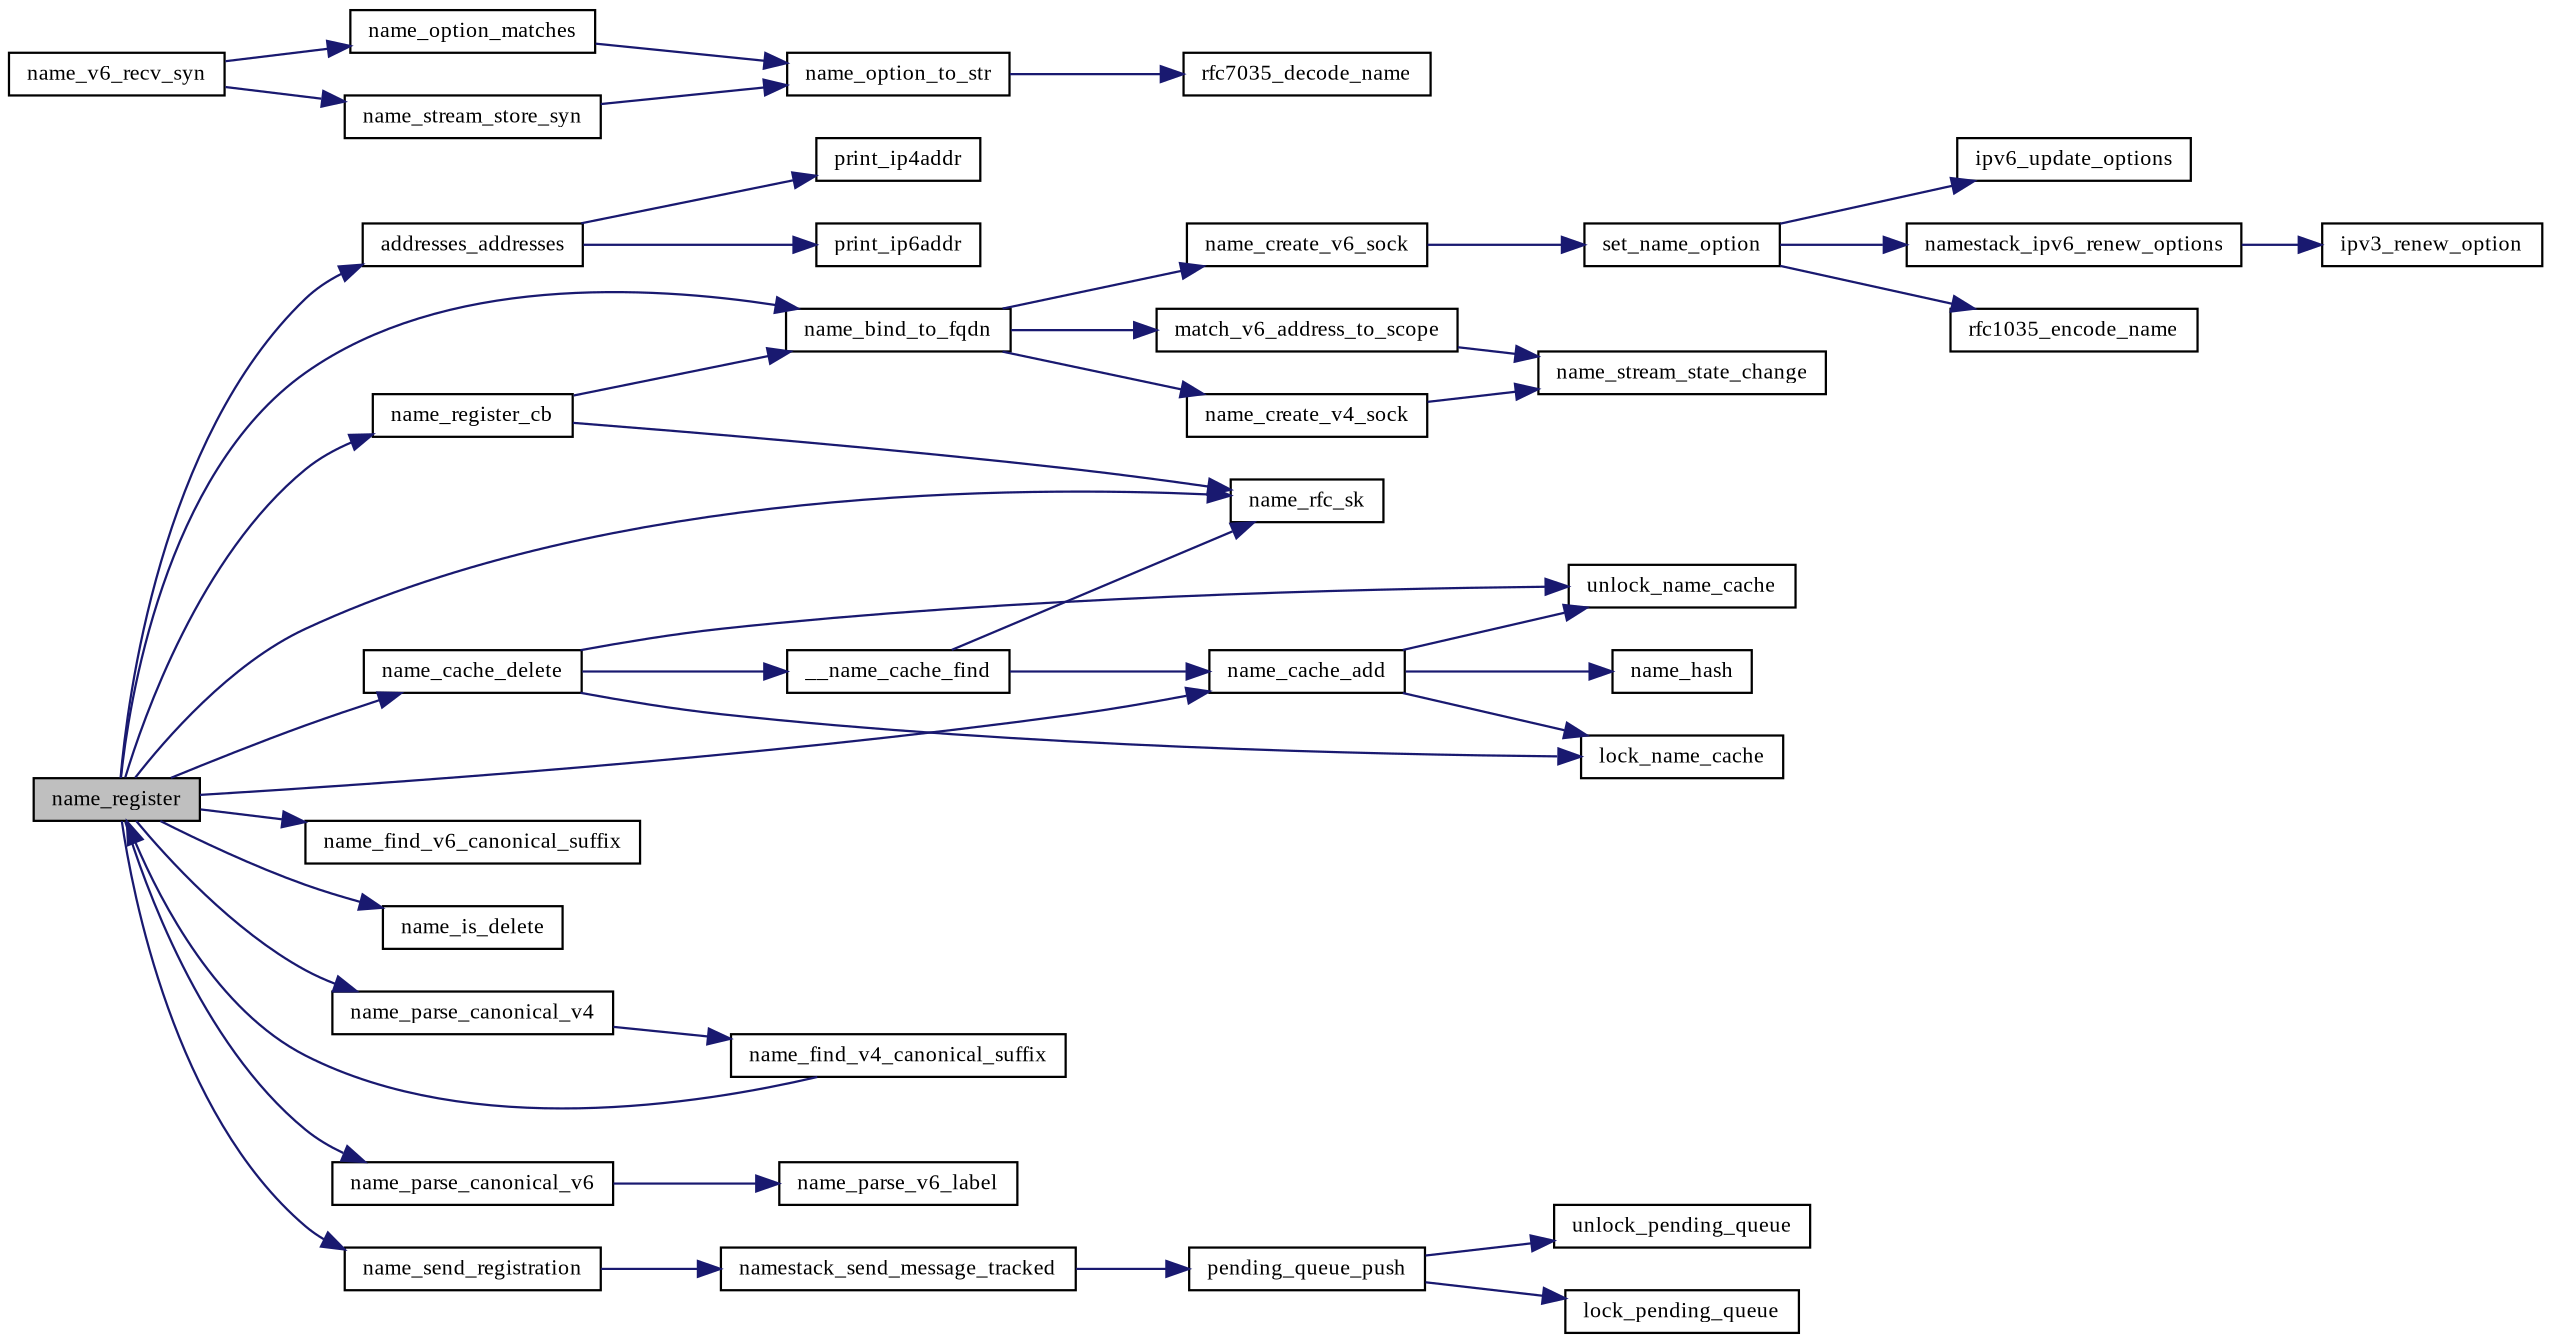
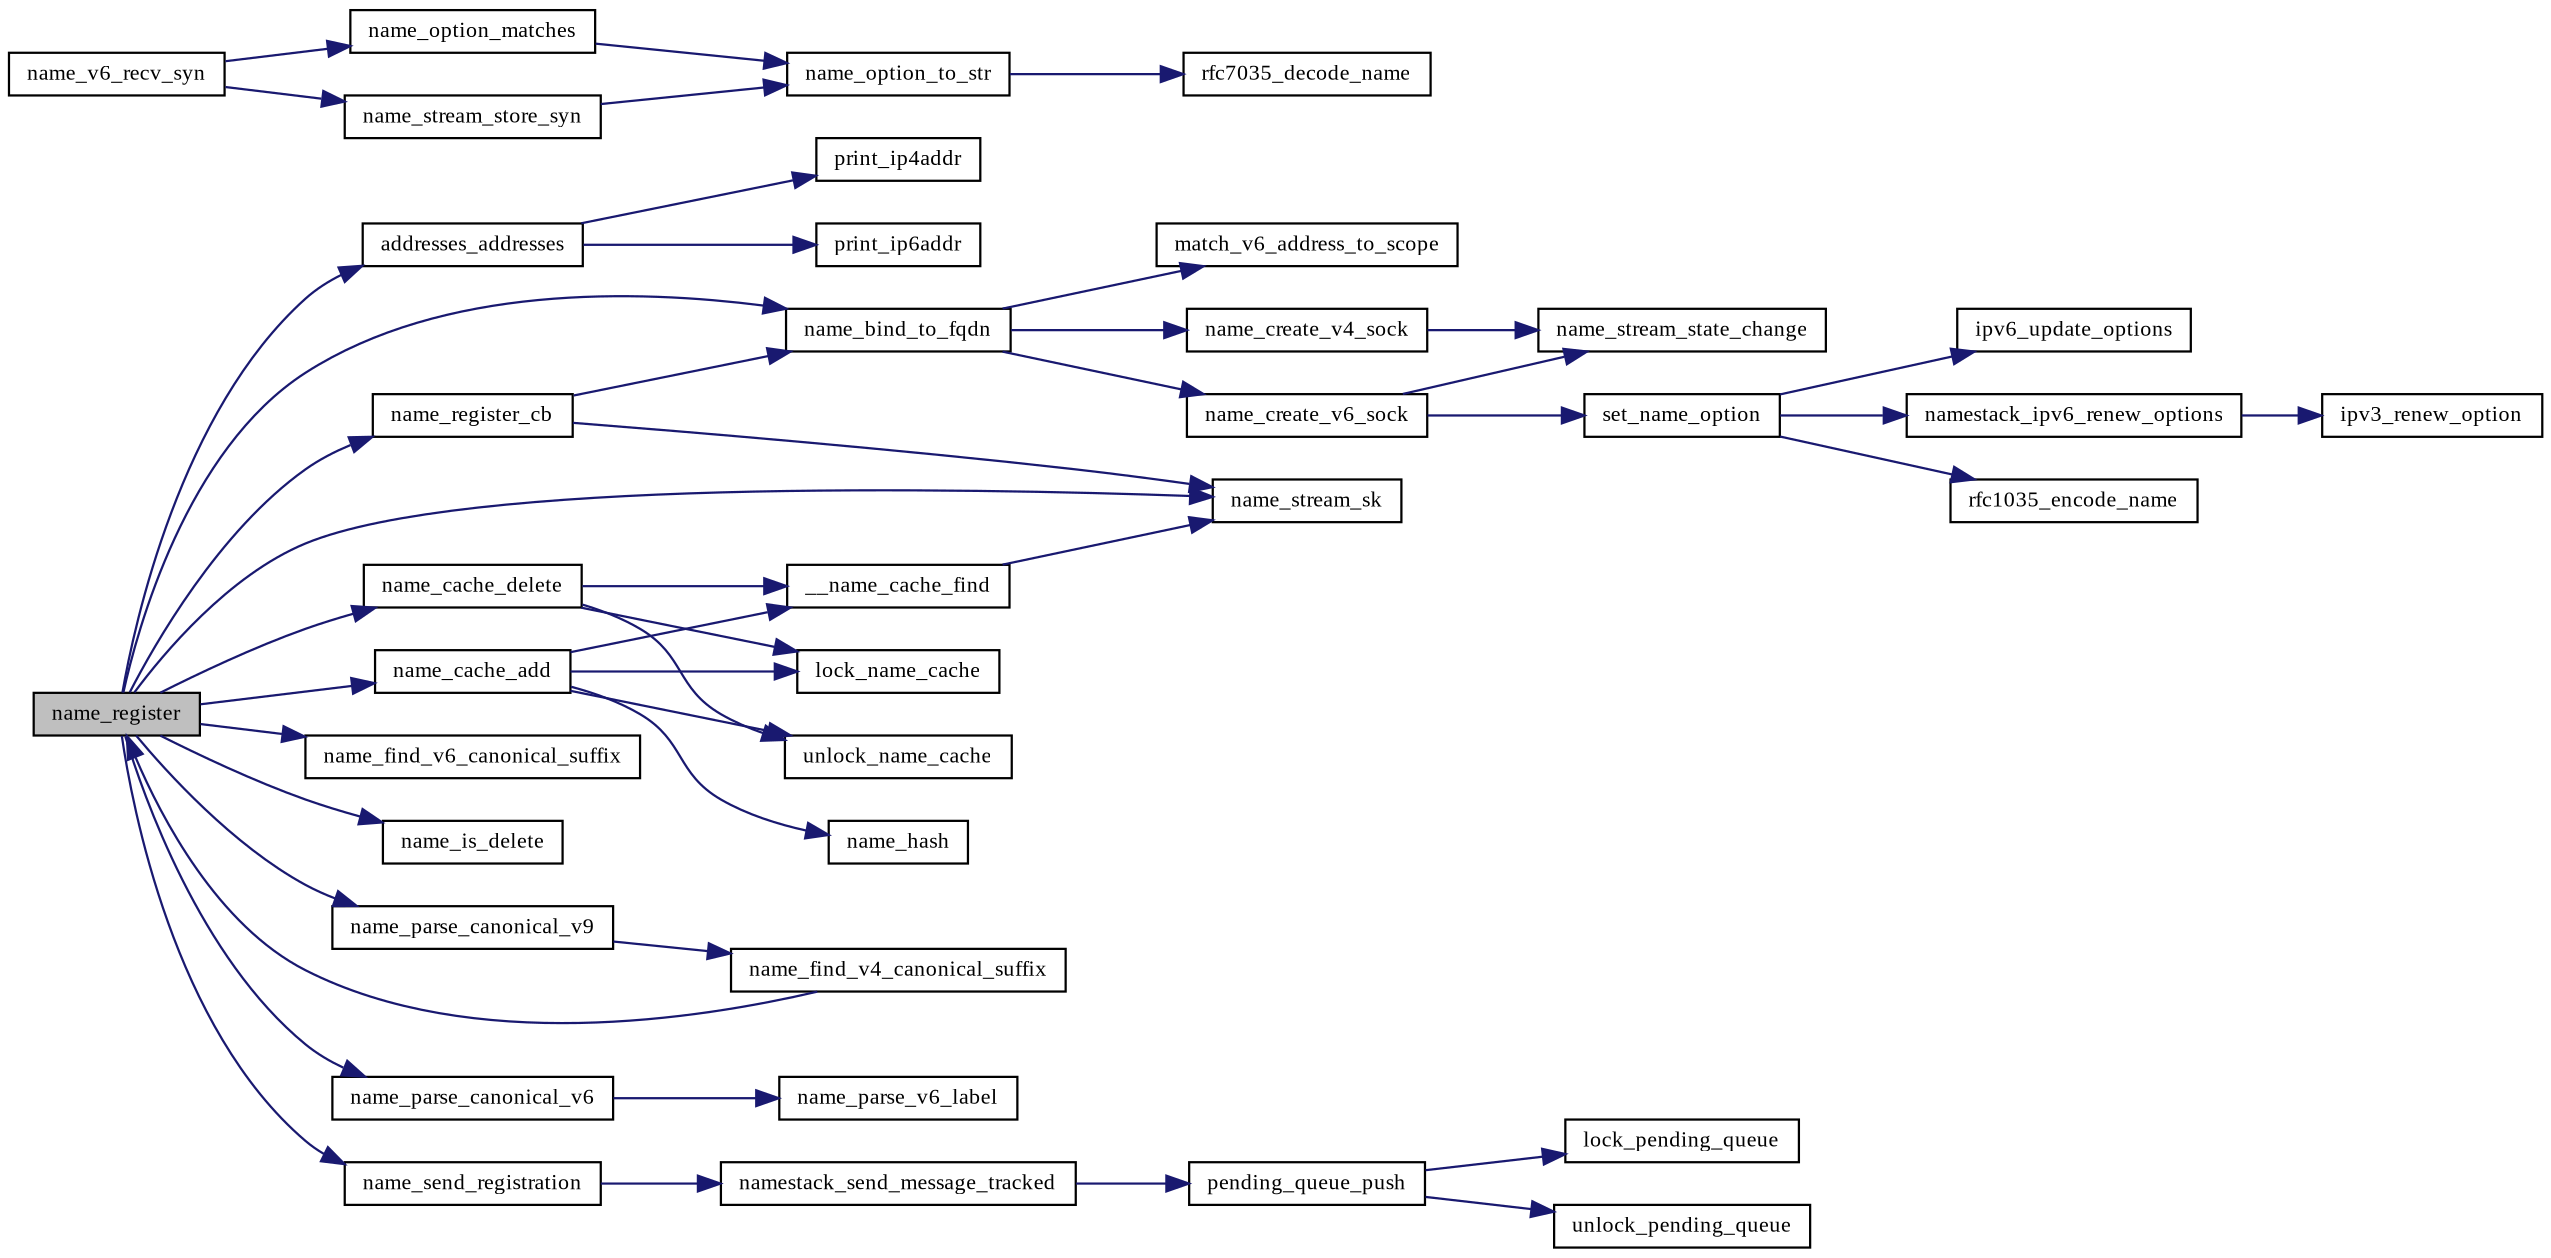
edge "match_v6_address_to_scope" -> "name_stream_state_change": now "name_create_v6_sock" -> "name_stream_state_change"
node "name_rfc_sk": label "name_rfc_sk" -> "name_stream_sk"
edge "__name_cache_find" -> "name_cache_add": reversed
node "name_parse_canonical_v4": label "name_parse_canonical_v4" -> "name_parse_canonical_v9"
